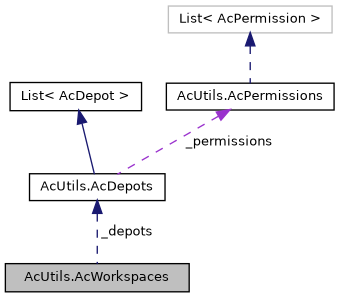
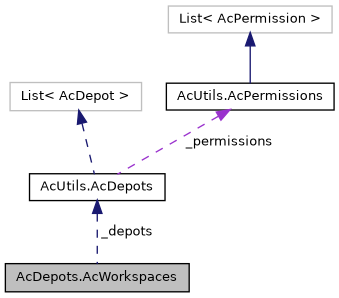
edge "AcUtils.AcPermissions" -> "List< AcPermission >": style dashed -> solid
node "List< AcDepot >": color black -> grey75
edge "AcUtils.AcDepots" -> "List< AcDepot >": style solid -> dashed
node "AcUtils.AcWorkspaces": label "AcUtils.AcWorkspaces" -> "AcDepots.AcWorkspaces"
